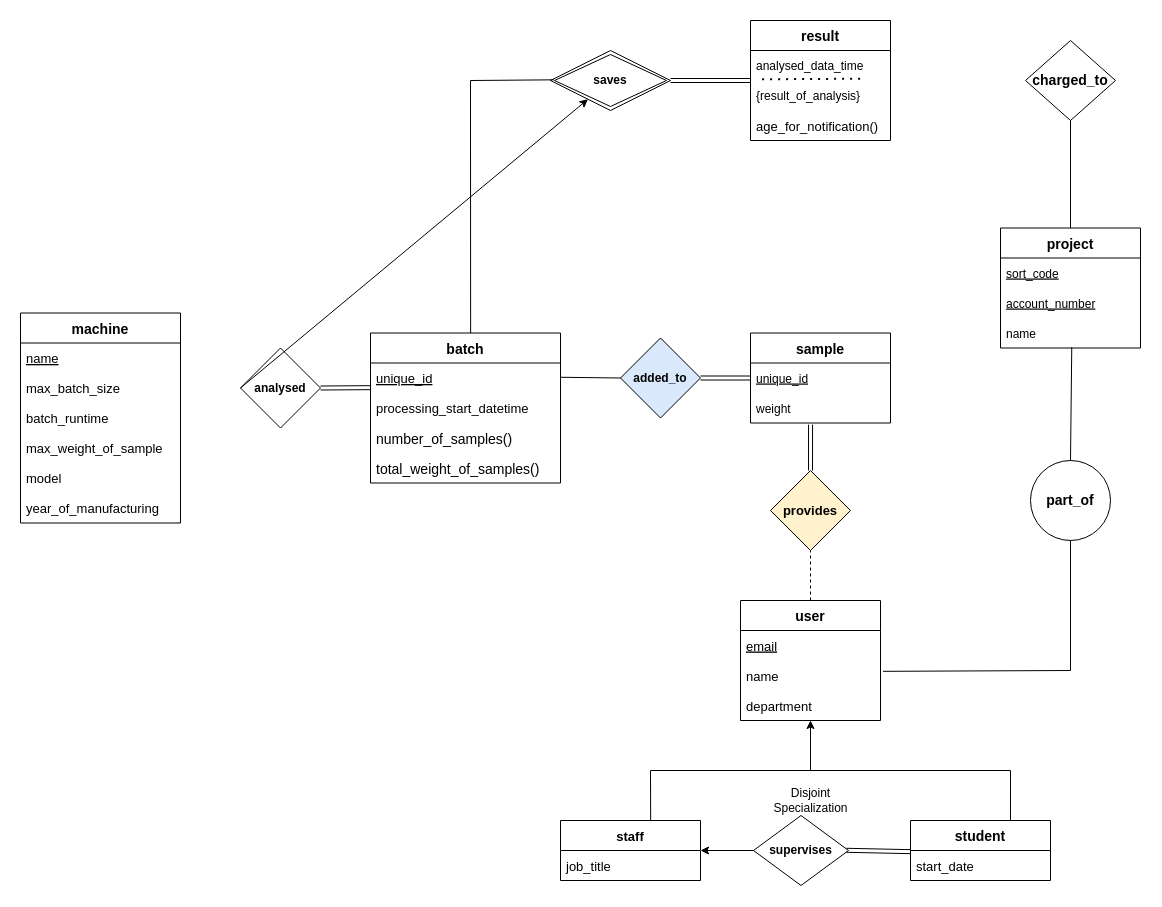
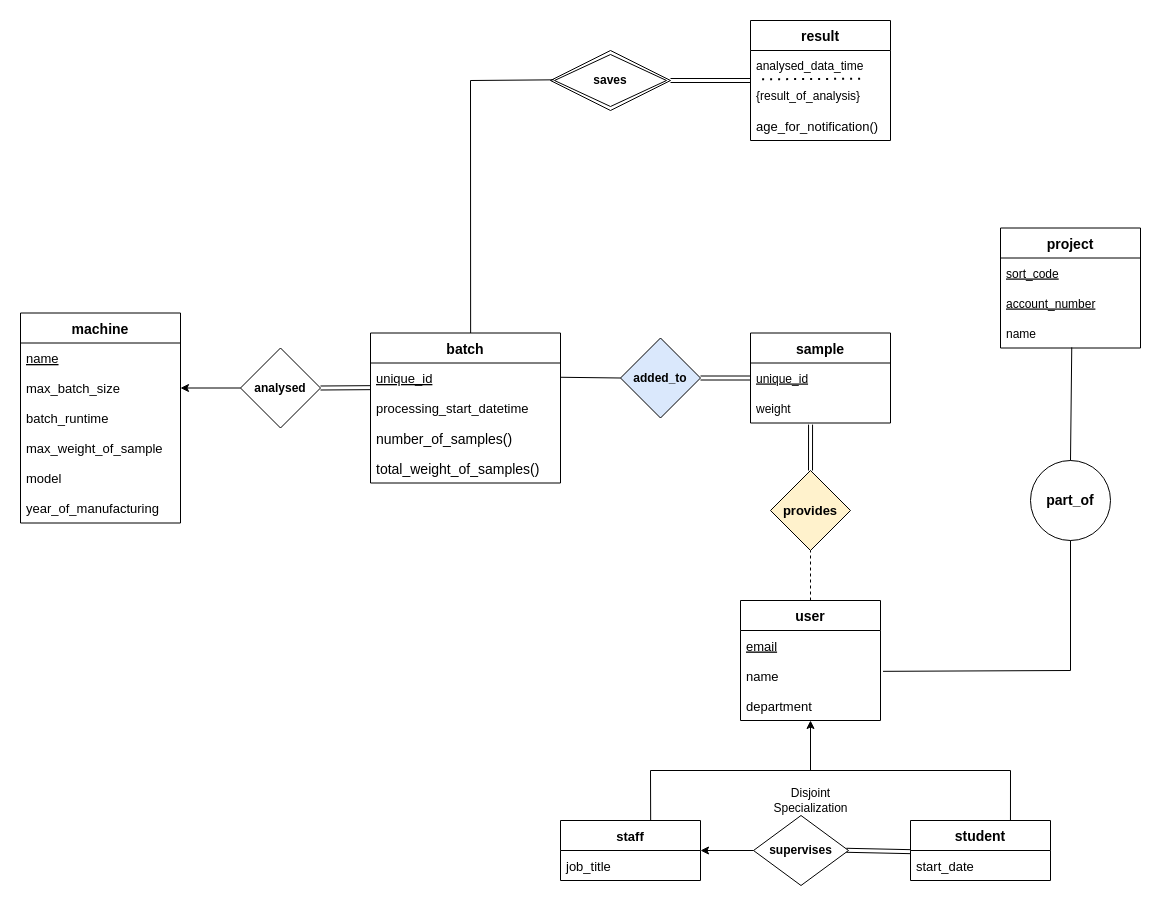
node "charged_to": removed
edge "charged_to" -- "project": removed
edge "analysed" -> "saves": now "analysed" -> "max_batch_size"
